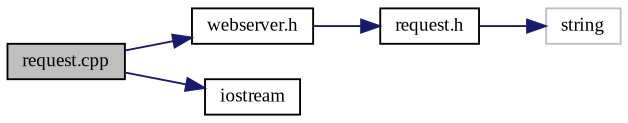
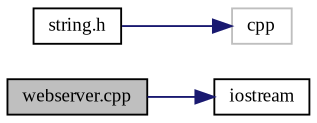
node "webserver.h": removed
node "request.h": label "request.h" -> "string.h"
node "string": label "string" -> "cpp"
node "request.cpp": label "request.cpp" -> "webserver.cpp"
